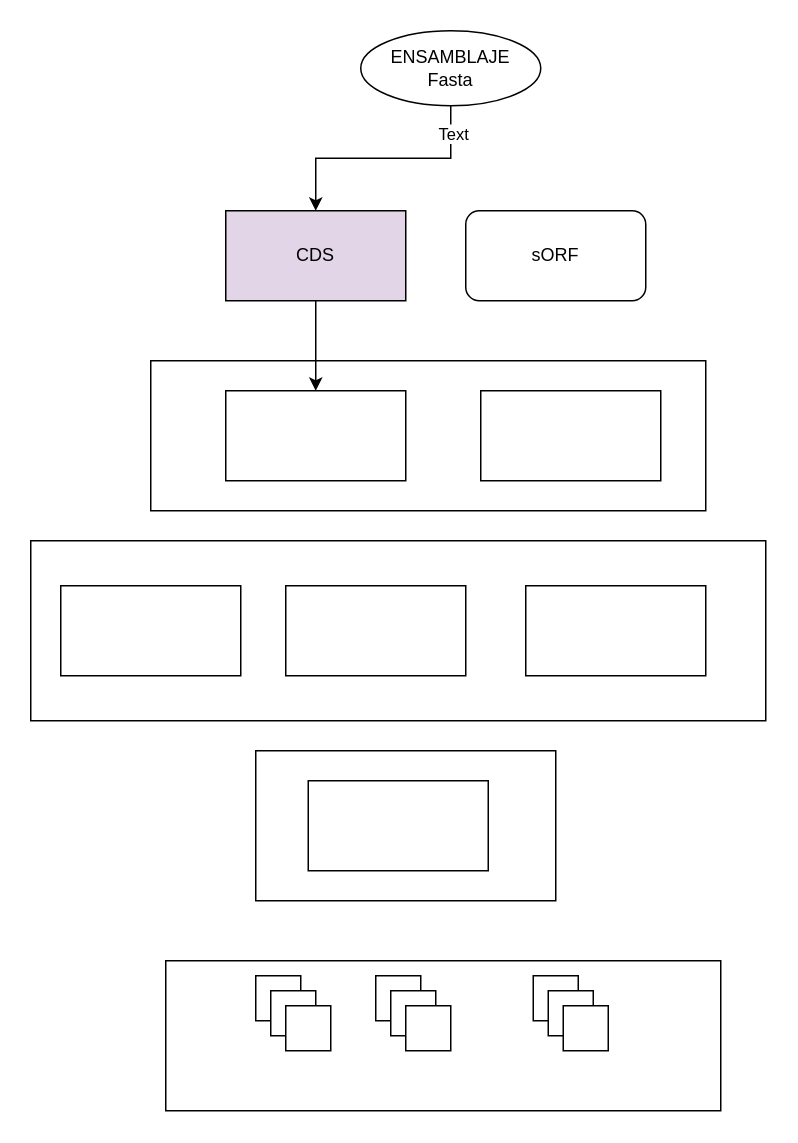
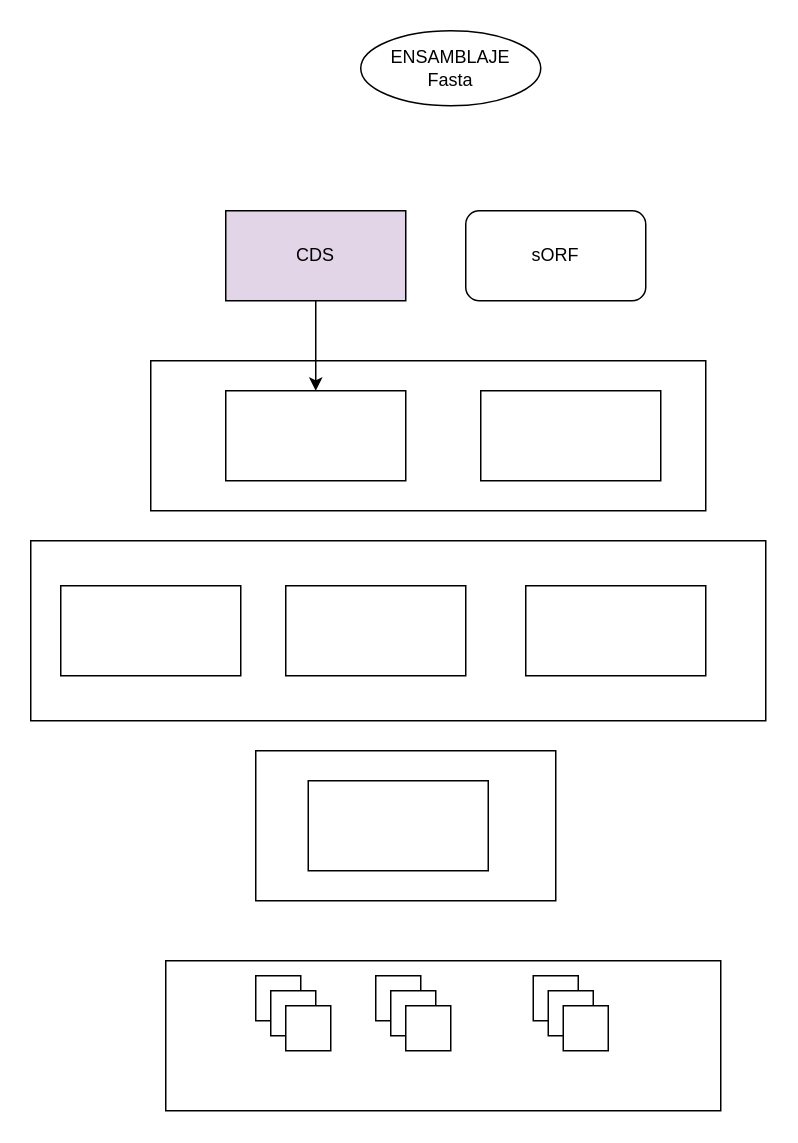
edge "ENSAMBLAJE Fasta" -> "CDS": removed, label "Text"
